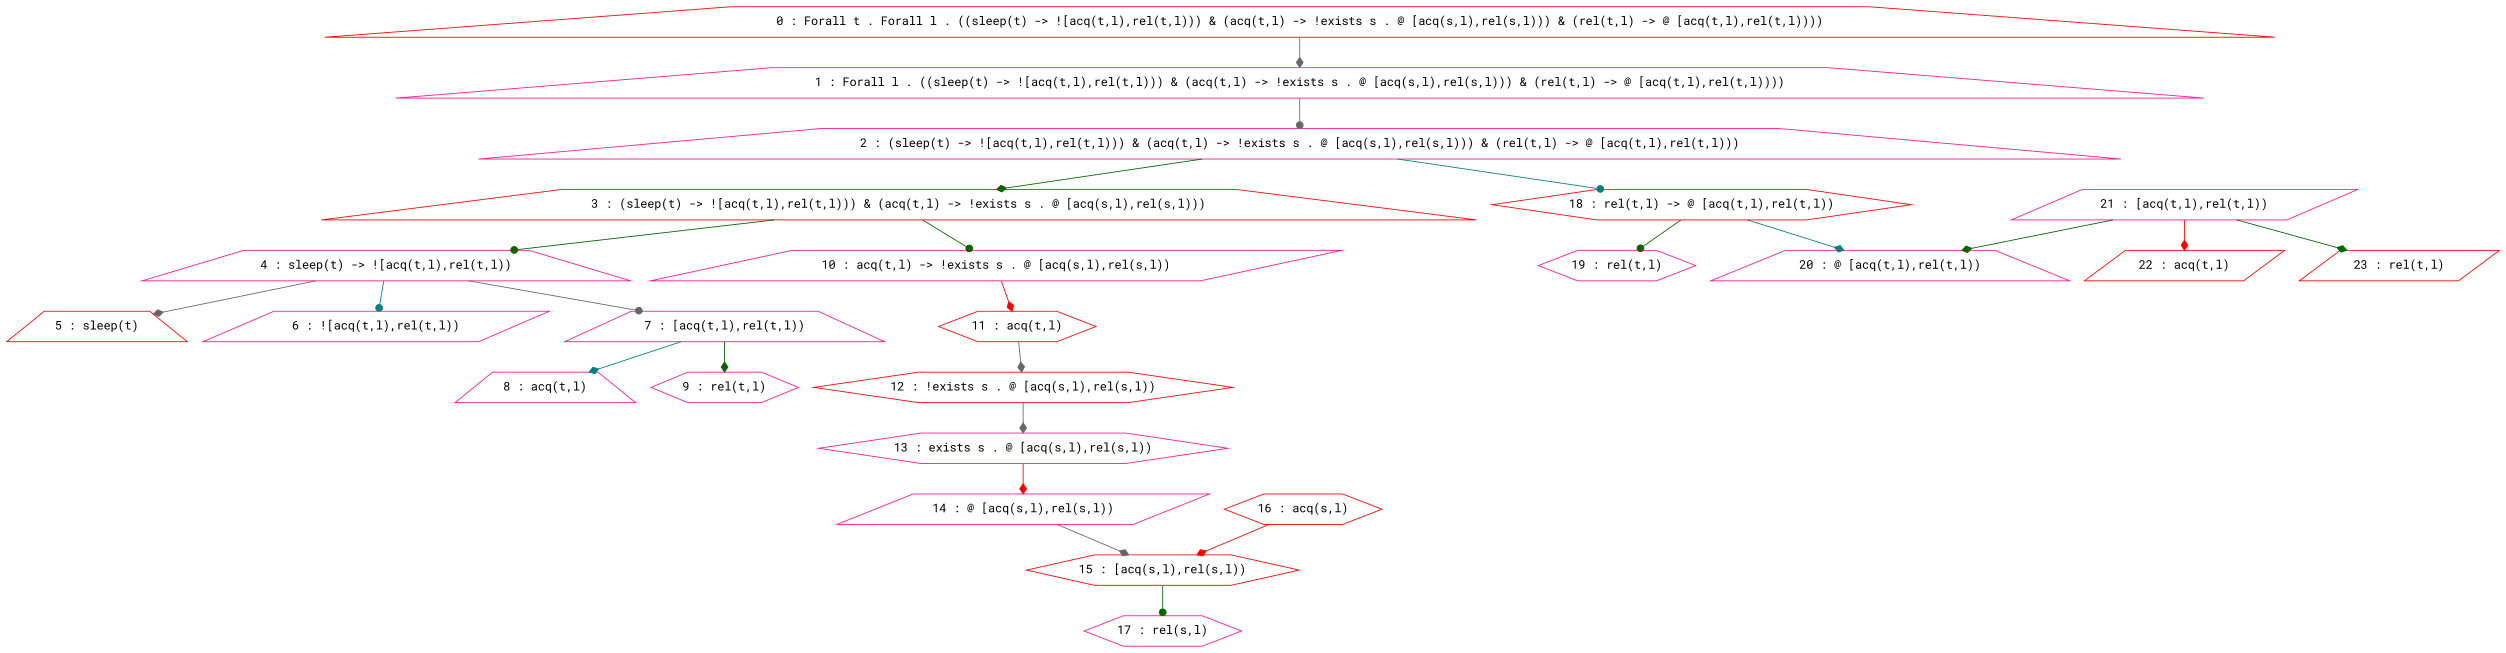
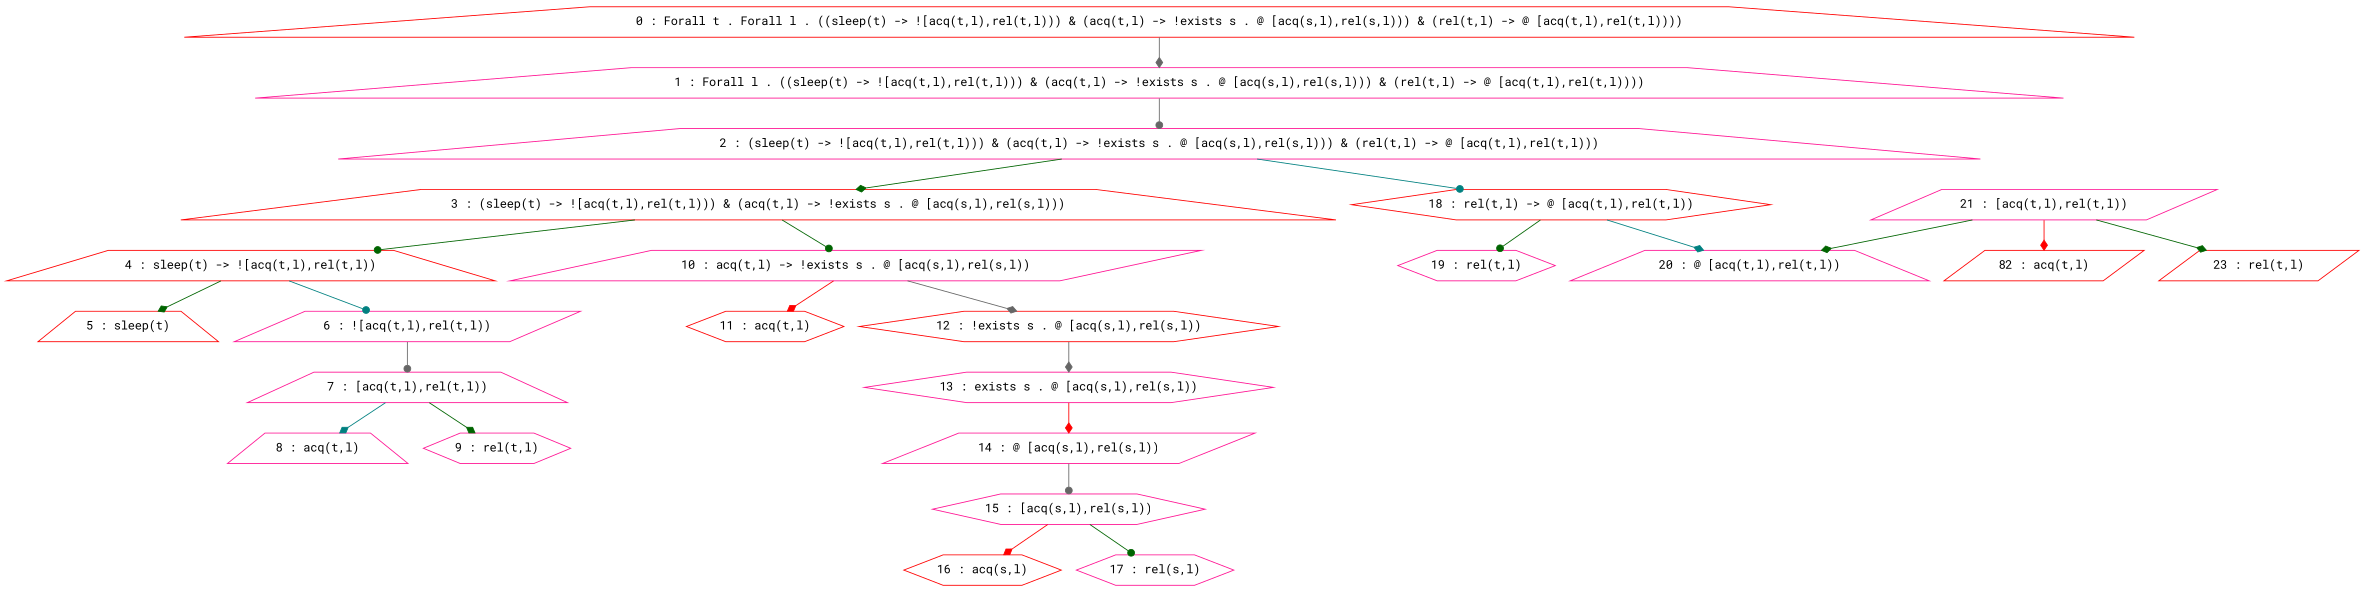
node "4 : sleep(t) -> ![acq(t,l),rel(t,l))": color deeppink -> red
node "22 : acq(t,l)": label "22 : acq(t,l)" -> "82 : acq(t,l)"
edge "4 : sleep(t) -> ![acq(t,l),rel(t,l))" -> "7 : [acq(t,l),rel(t,l))": now "6 : ![acq(t,l),rel(t,l))" -> "7 : [acq(t,l),rel(t,l))"
edge "4 : sleep(t) -> ![acq(t,l),rel(t,l))" -> "5 : sleep(t)": color gray40 -> darkgreen
edge "11 : acq(t,l)" -> "12 : !exists s . @ [acq(s,l),rel(s,l))": now "10 : acq(t,l) -> !exists s . @ [acq(s,l),rel(s,l))" -> "12 : !exists s . @ [acq(s,l),rel(s,l))"
edge "14 : @ [acq(s,l),rel(s,l))" -> "15 : [acq(s,l),rel(s,l))": arrowhead diamond -> dot
edge "16 : acq(s,l)" -> "15 : [acq(s,l),rel(s,l))": reversed
node "15 : [acq(s,l),rel(s,l))": color red -> deeppink
